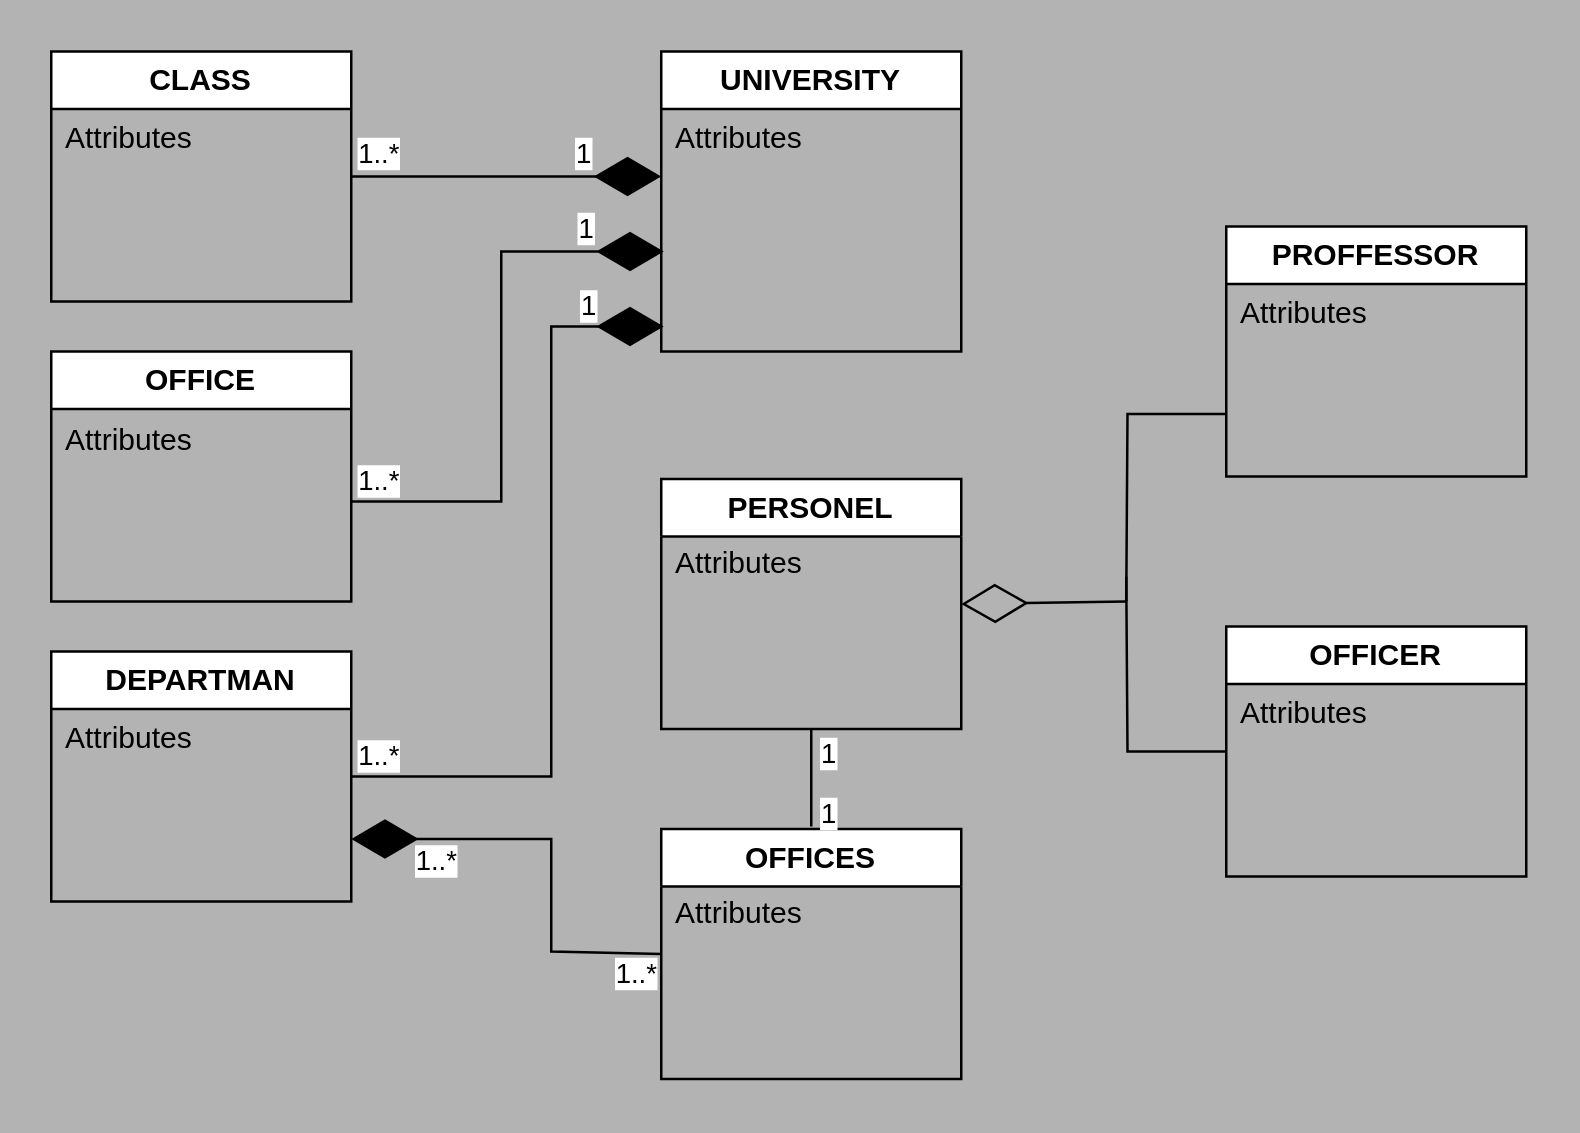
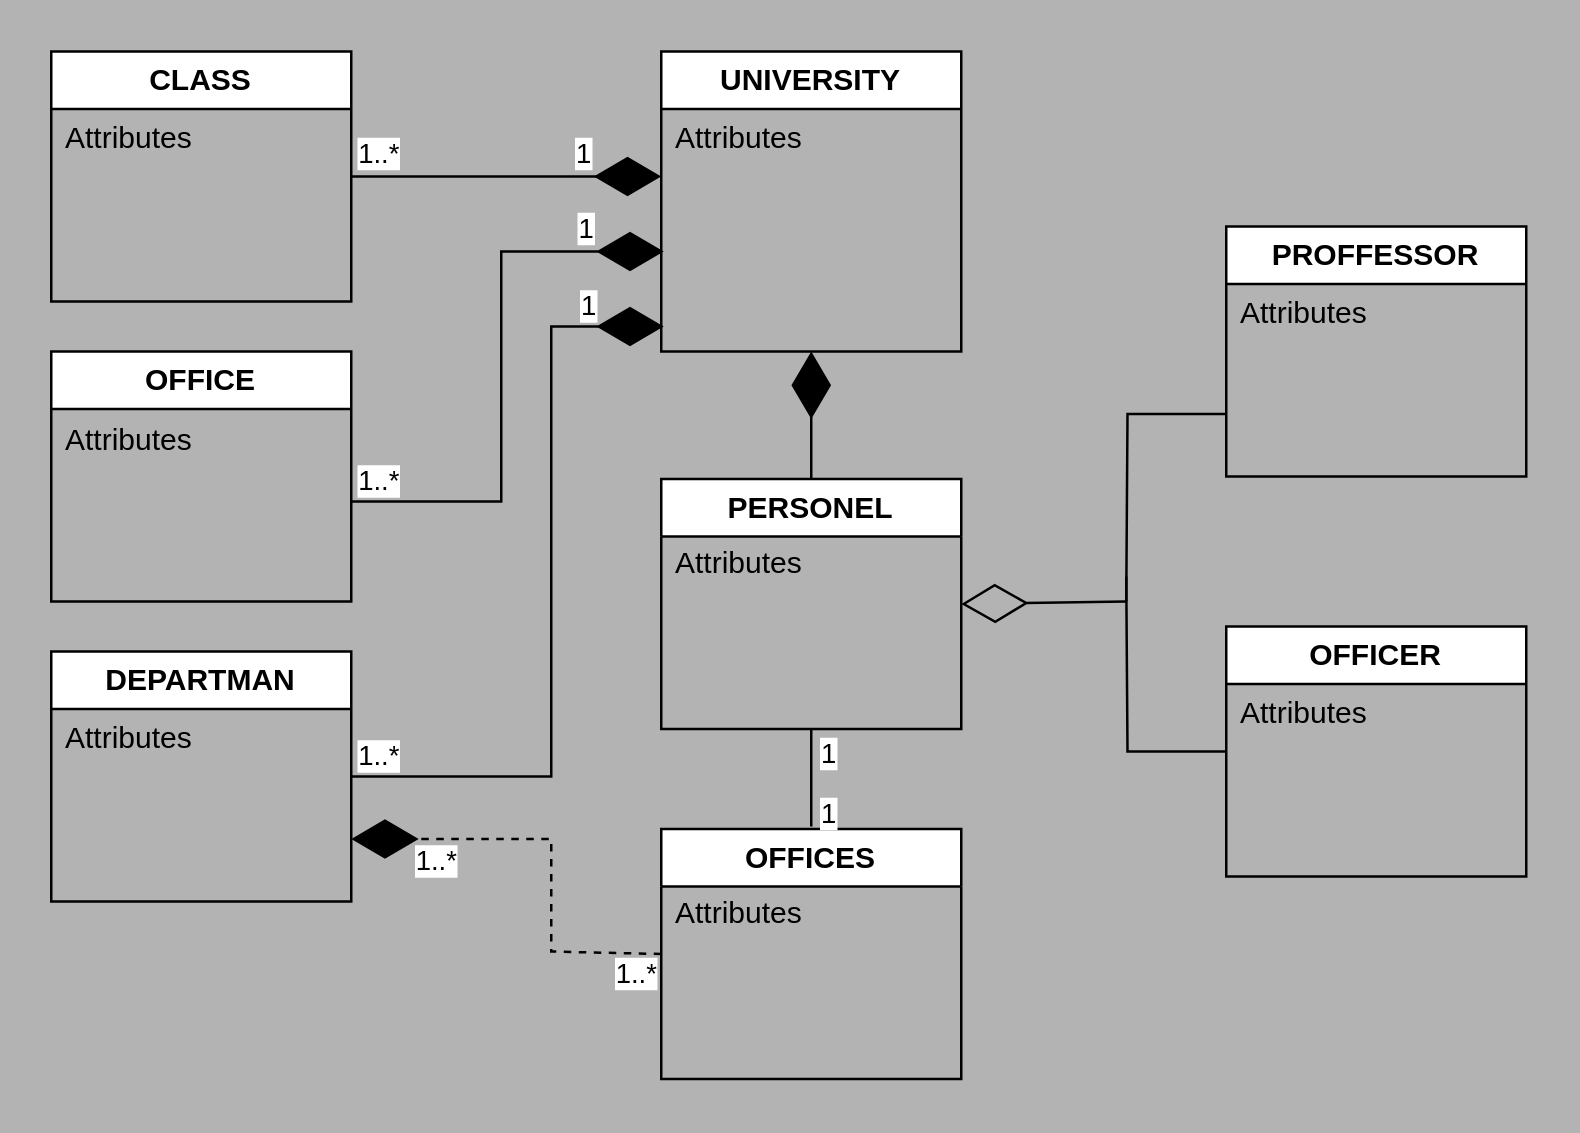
edge "PERSONEL" -> "UNIVERSITY": added
edge "OFFICES" -> "DEPARTMAN": style solid -> dashed
